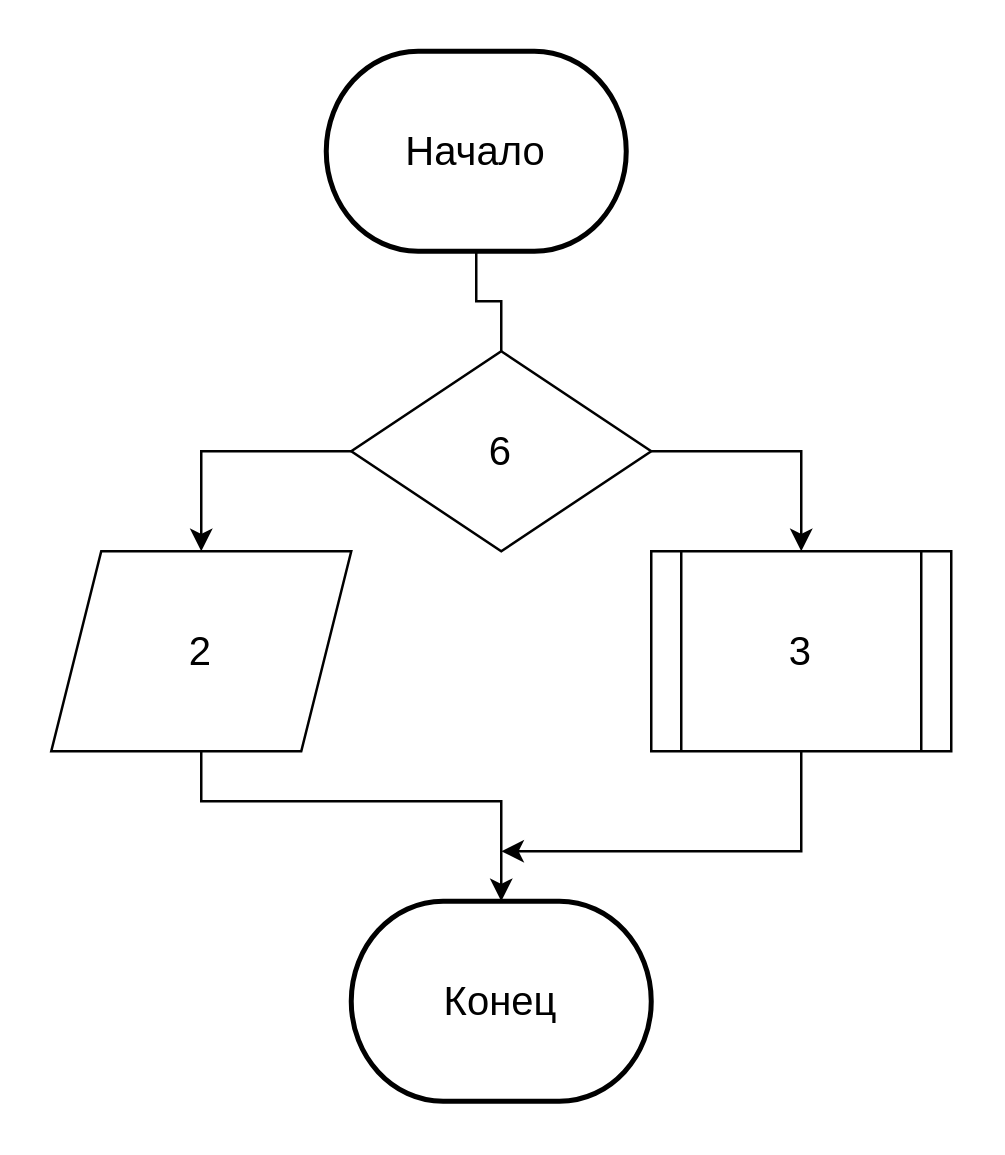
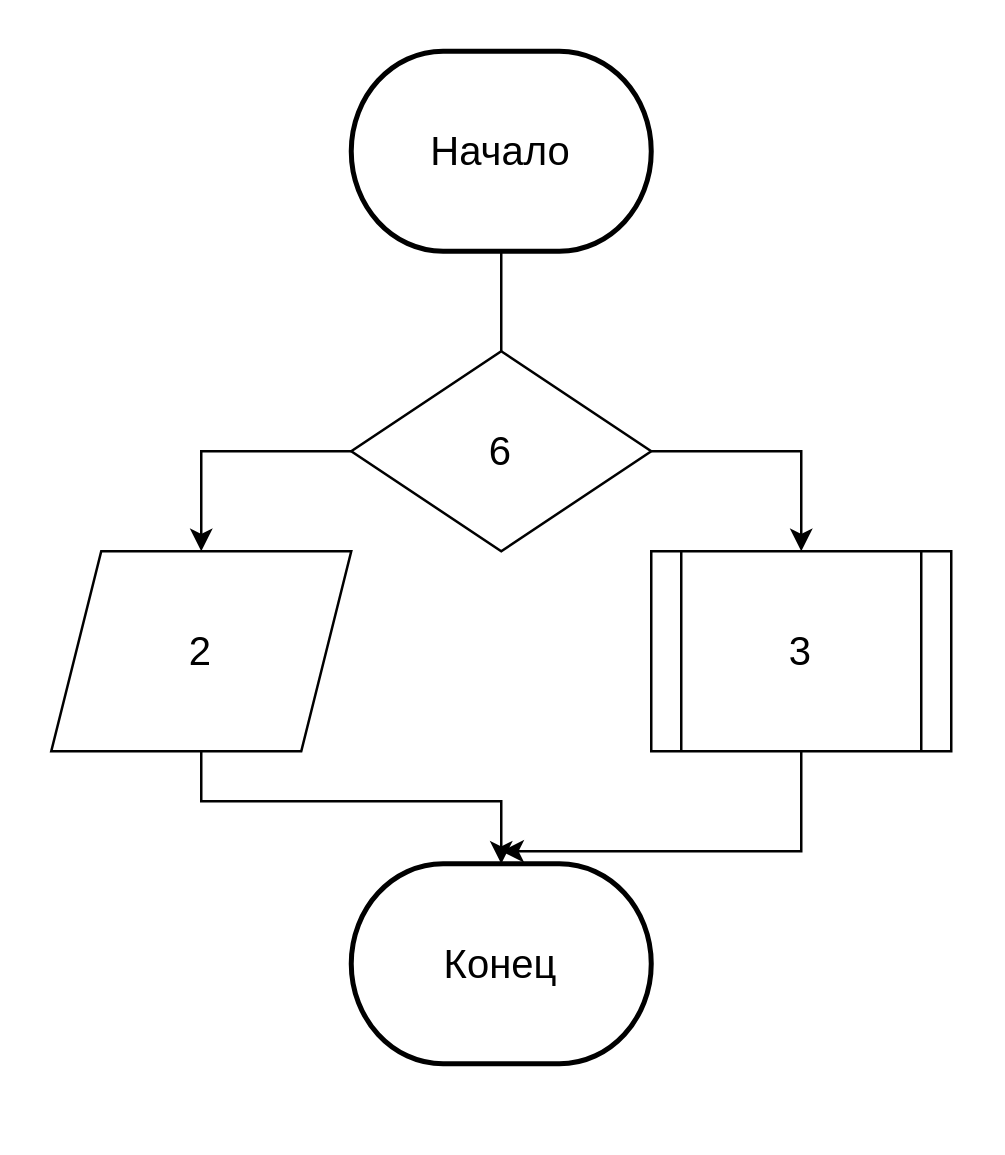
node "Начало": moved (476, 151) -> (501, 151)
node "Конец": moved (501, 1001) -> (501, 964)
